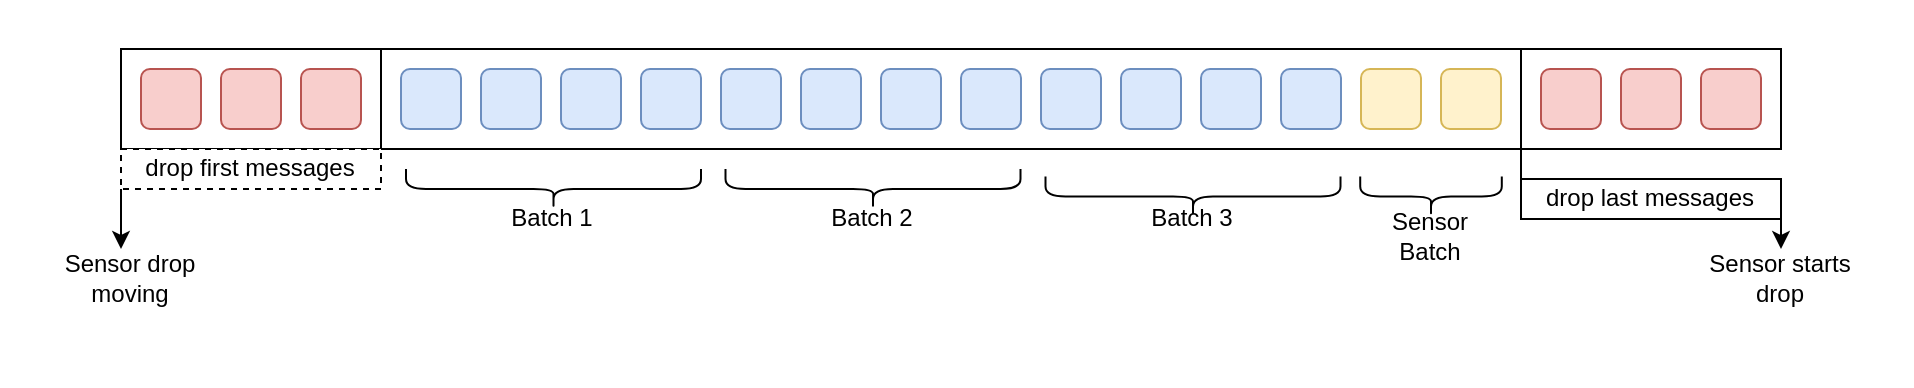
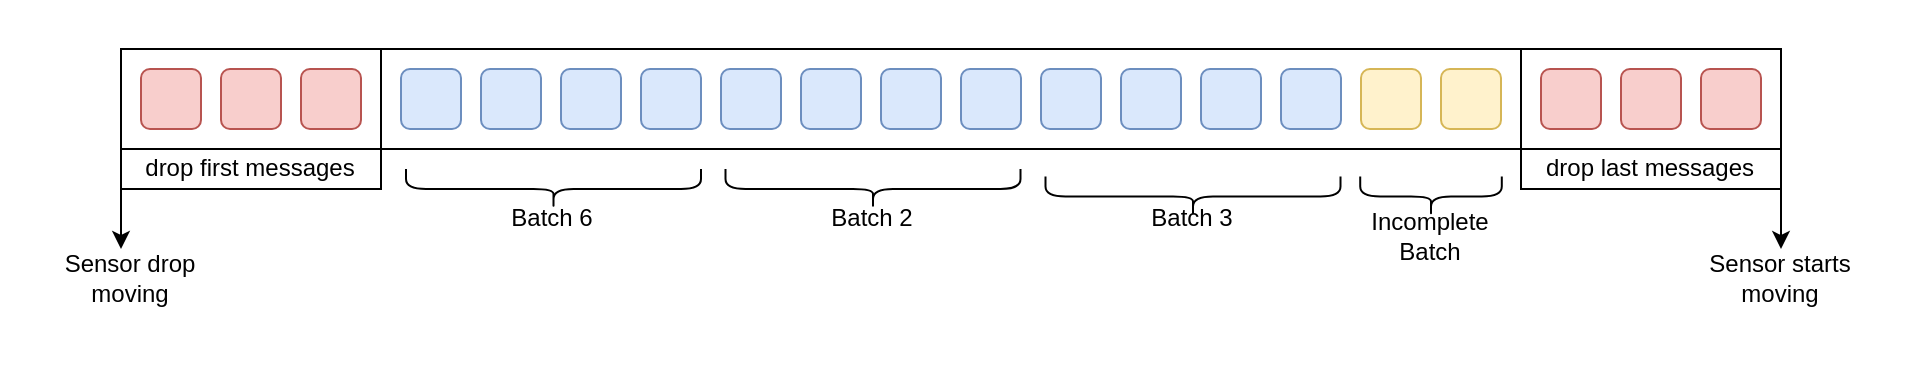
node "drop first messages": style dashed -> solid
node "drop last messages": moved (1651, 199) -> (1651, 169)
node "Batch 1": label "Batch 1" -> "Batch 6"
node "Sensor Batch": label "Sensor Batch" -> "Incomplete Batch"
node "Sensor starts drop": label "Sensor starts drop" -> "Sensor starts moving"
